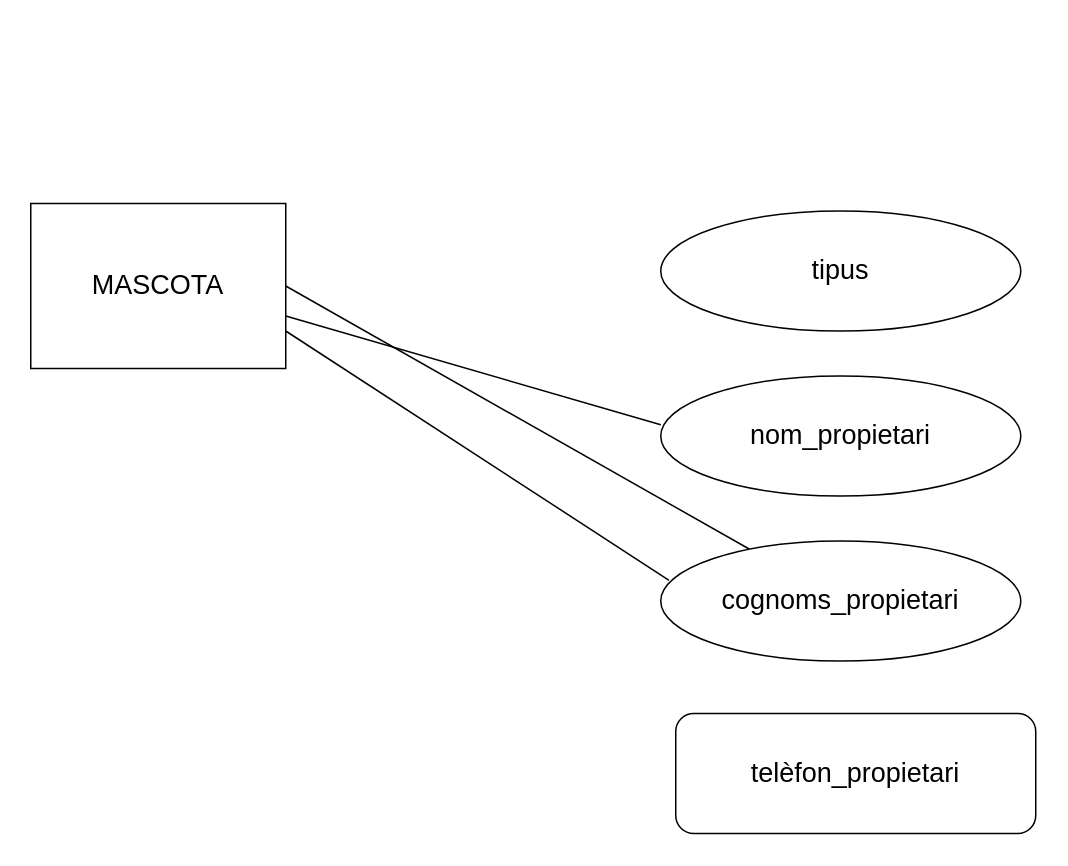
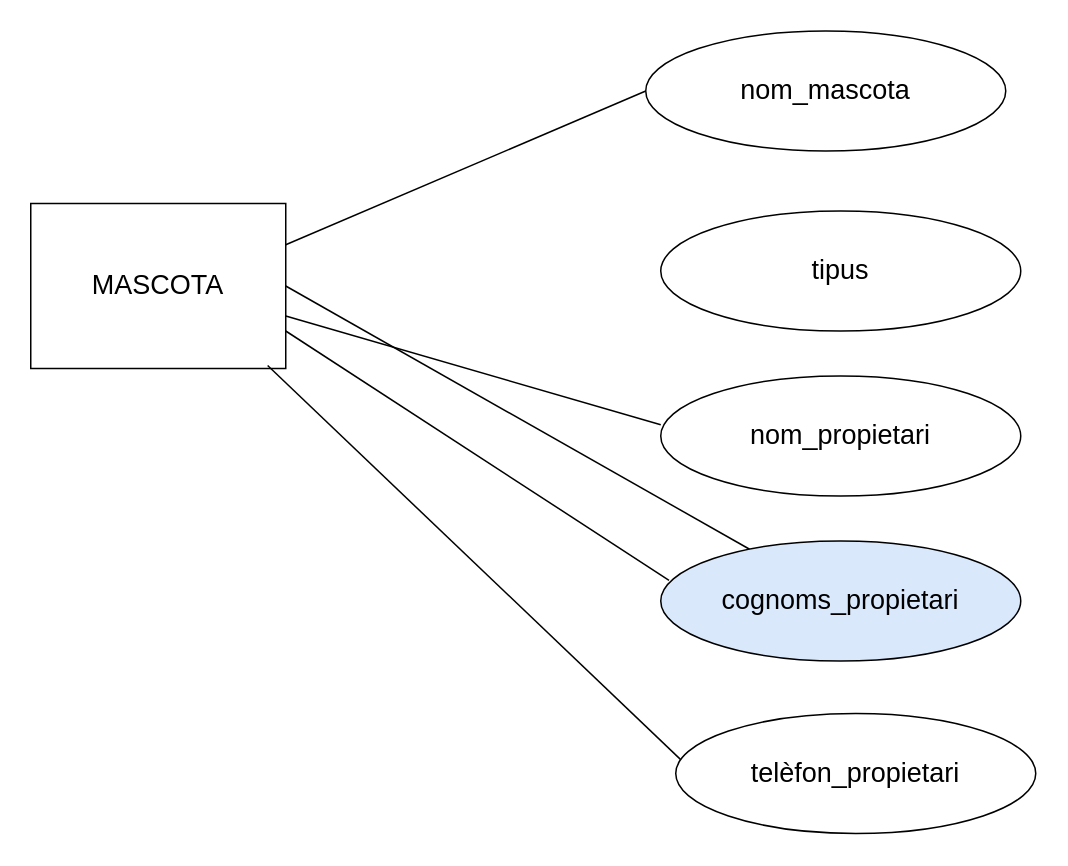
node "nom_mascota": added
edge "nom_mascota" -- "MASCOTA": added
edge "MASCOTA" -- "telèfon_propietari": added
node "cognoms_propietari": fillcolor #ffffff -> #dae8fc
node "telèfon_propietari": shape rounded rectangle -> ellipse
